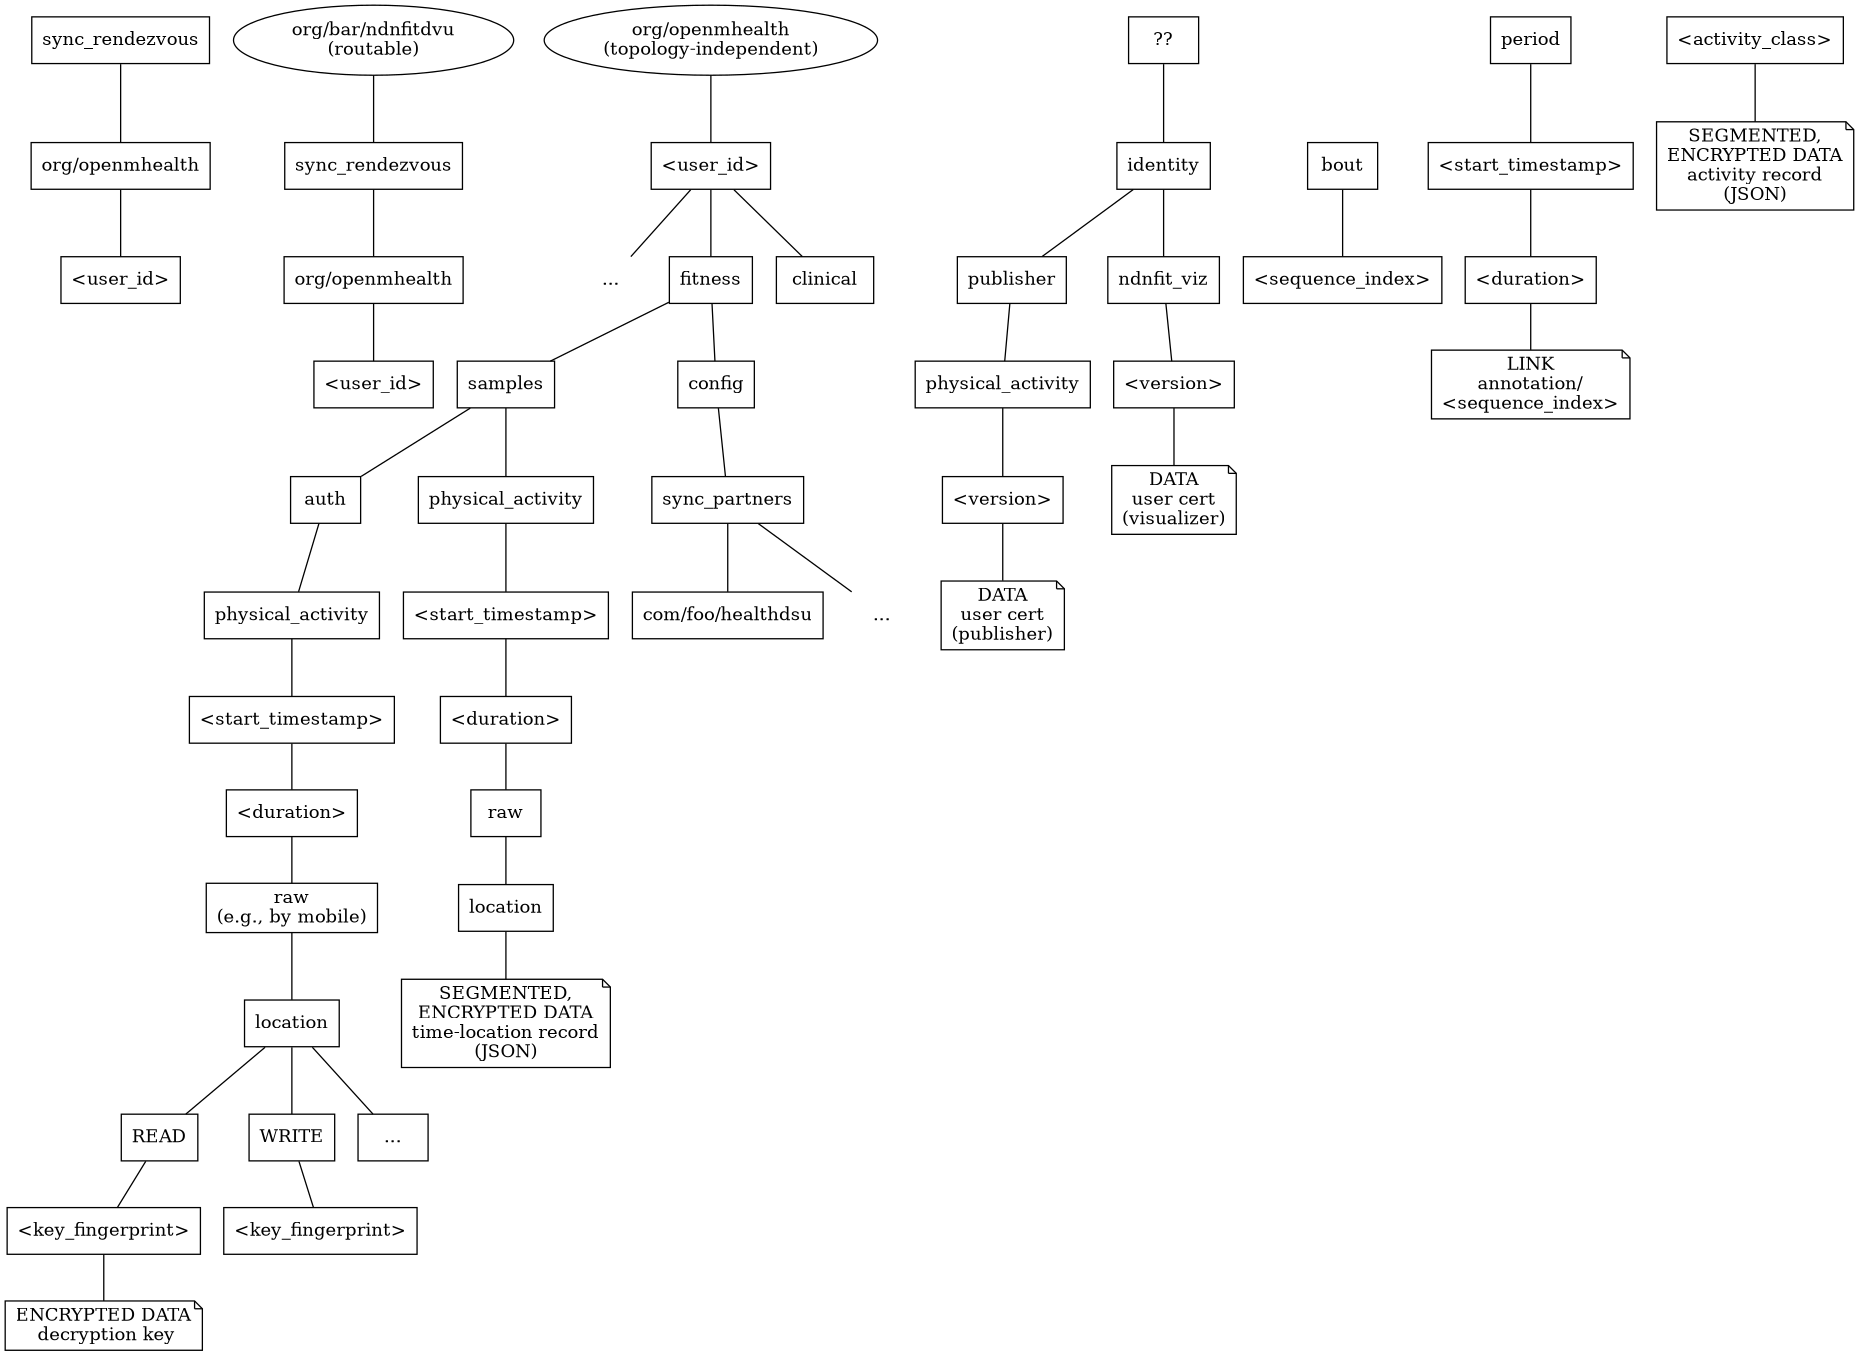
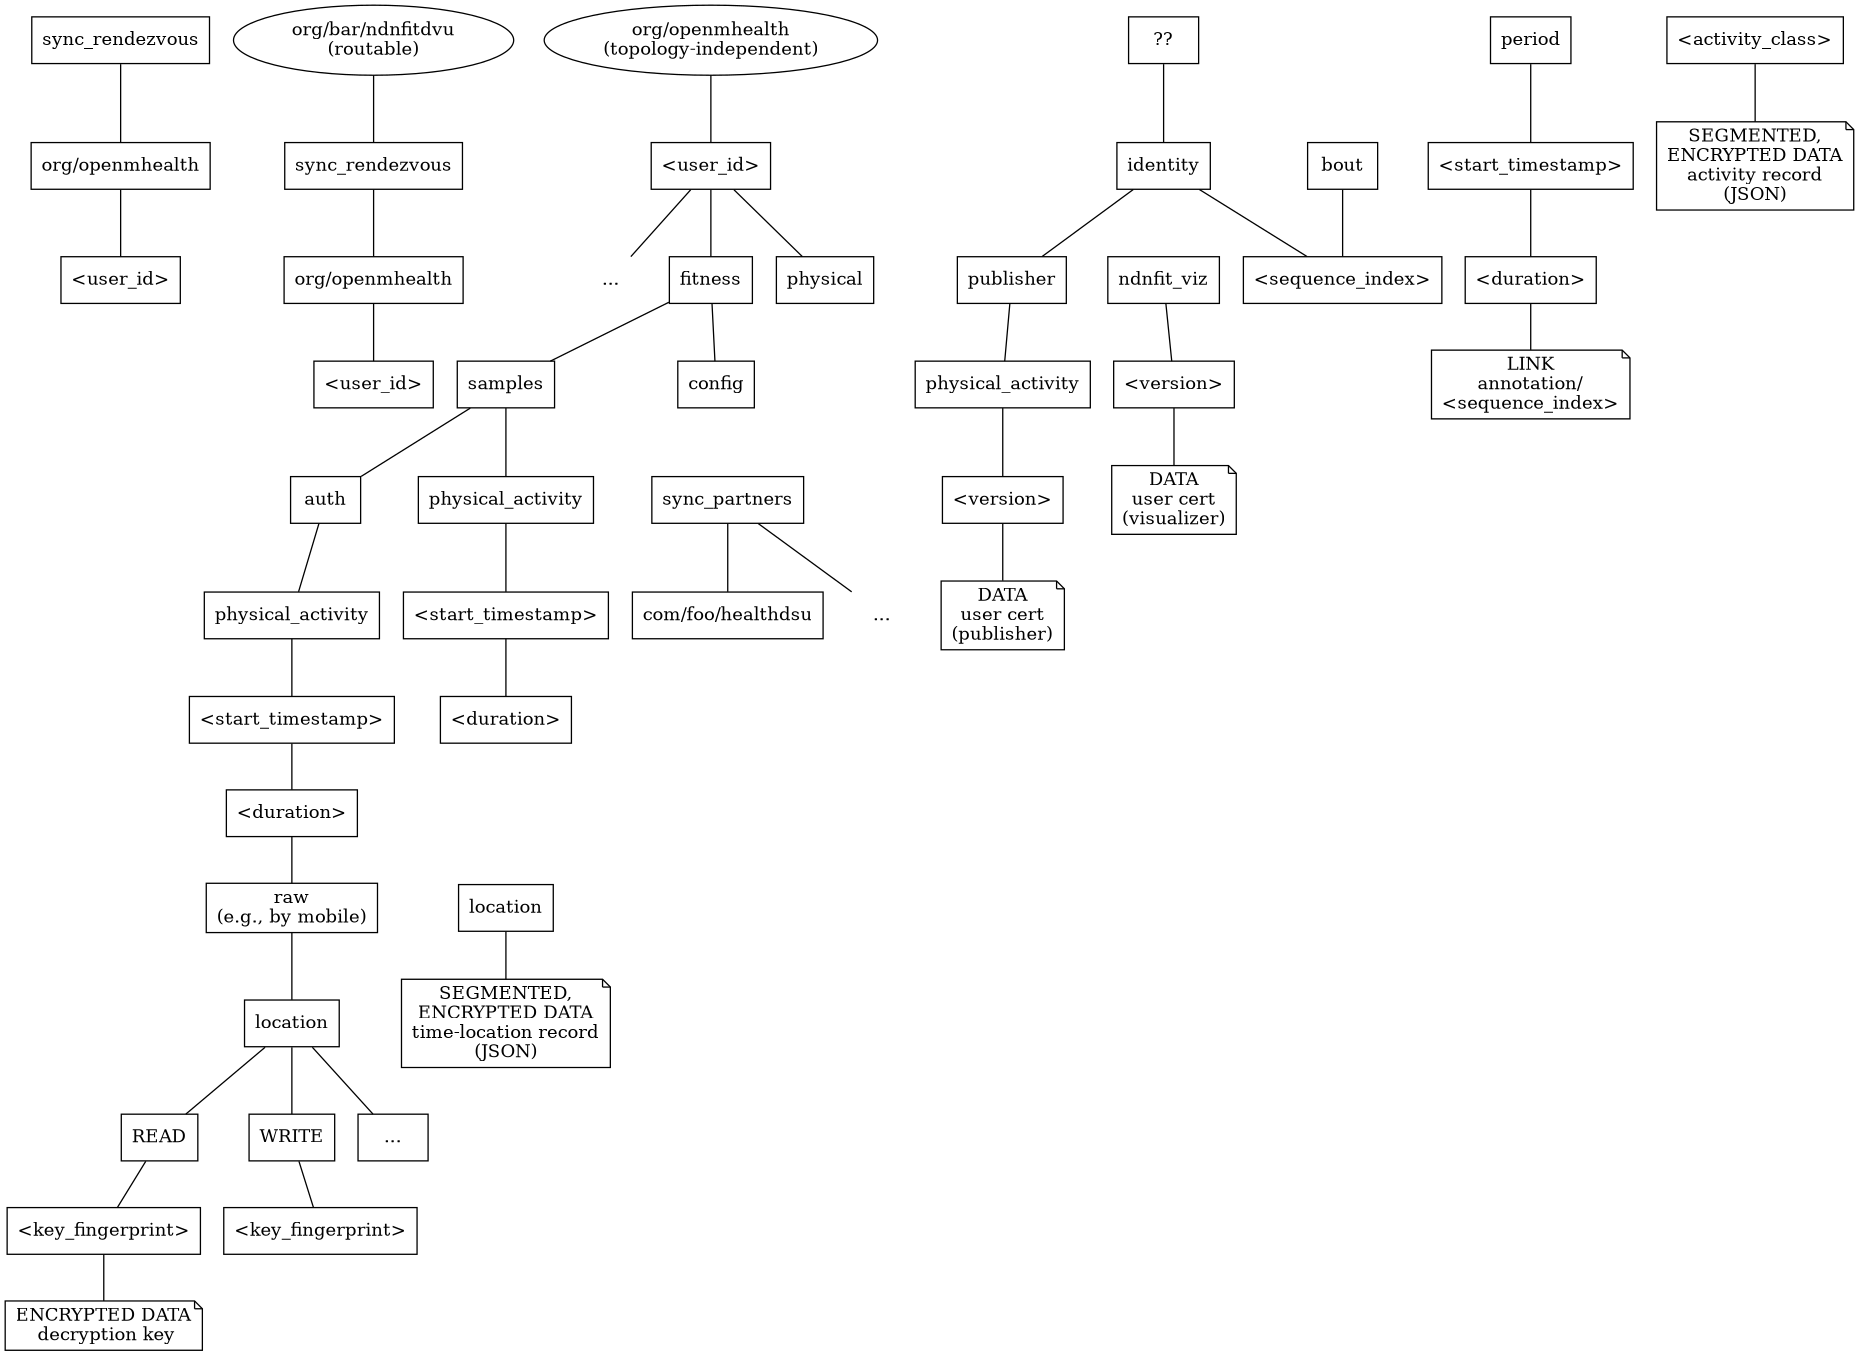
edge "identity" -- "ndnfit_viz": now "identity" -- "<sequence_index>"
node "clinical": label "clinical" -> "physical"
edge "config" -- "sync_partners": removed
node "raw": removed
